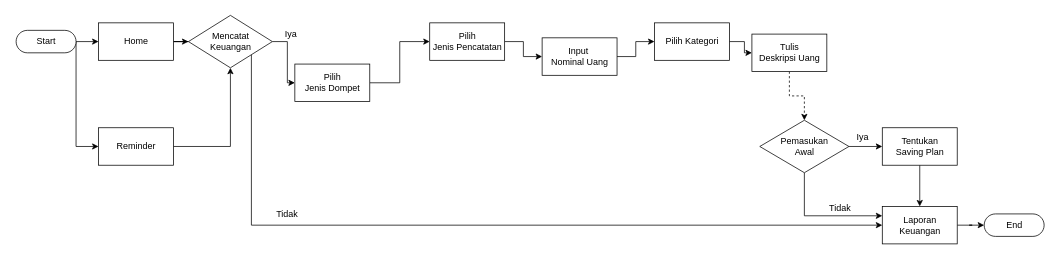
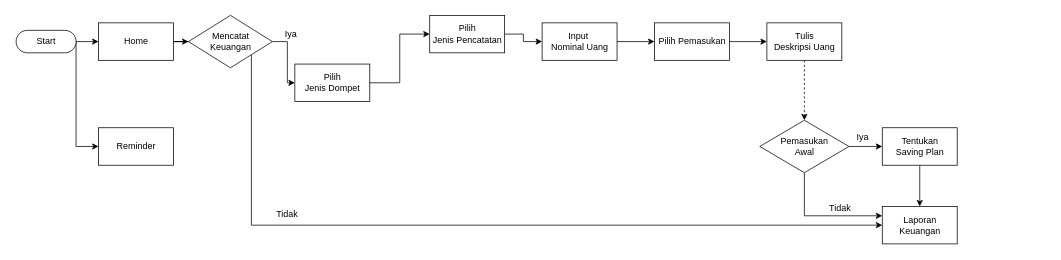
node "Pilih Jenis Pencatatan": moved (467, 42) -> (467, 34)
node "Pilih Kategori": label "Pilih Kategori" -> "Pilih Pemasukan"
node "Tulis Deskripsi Uang": moved (789, 53) -> (804, 42)
node "Input Nominal Uang": moved (579, 57) -> (579, 42)
edge "Reminder" -> "Mencatat Keuangan": removed
edge "Laporan Keuangan" -> "End": removed
node "End": removed
